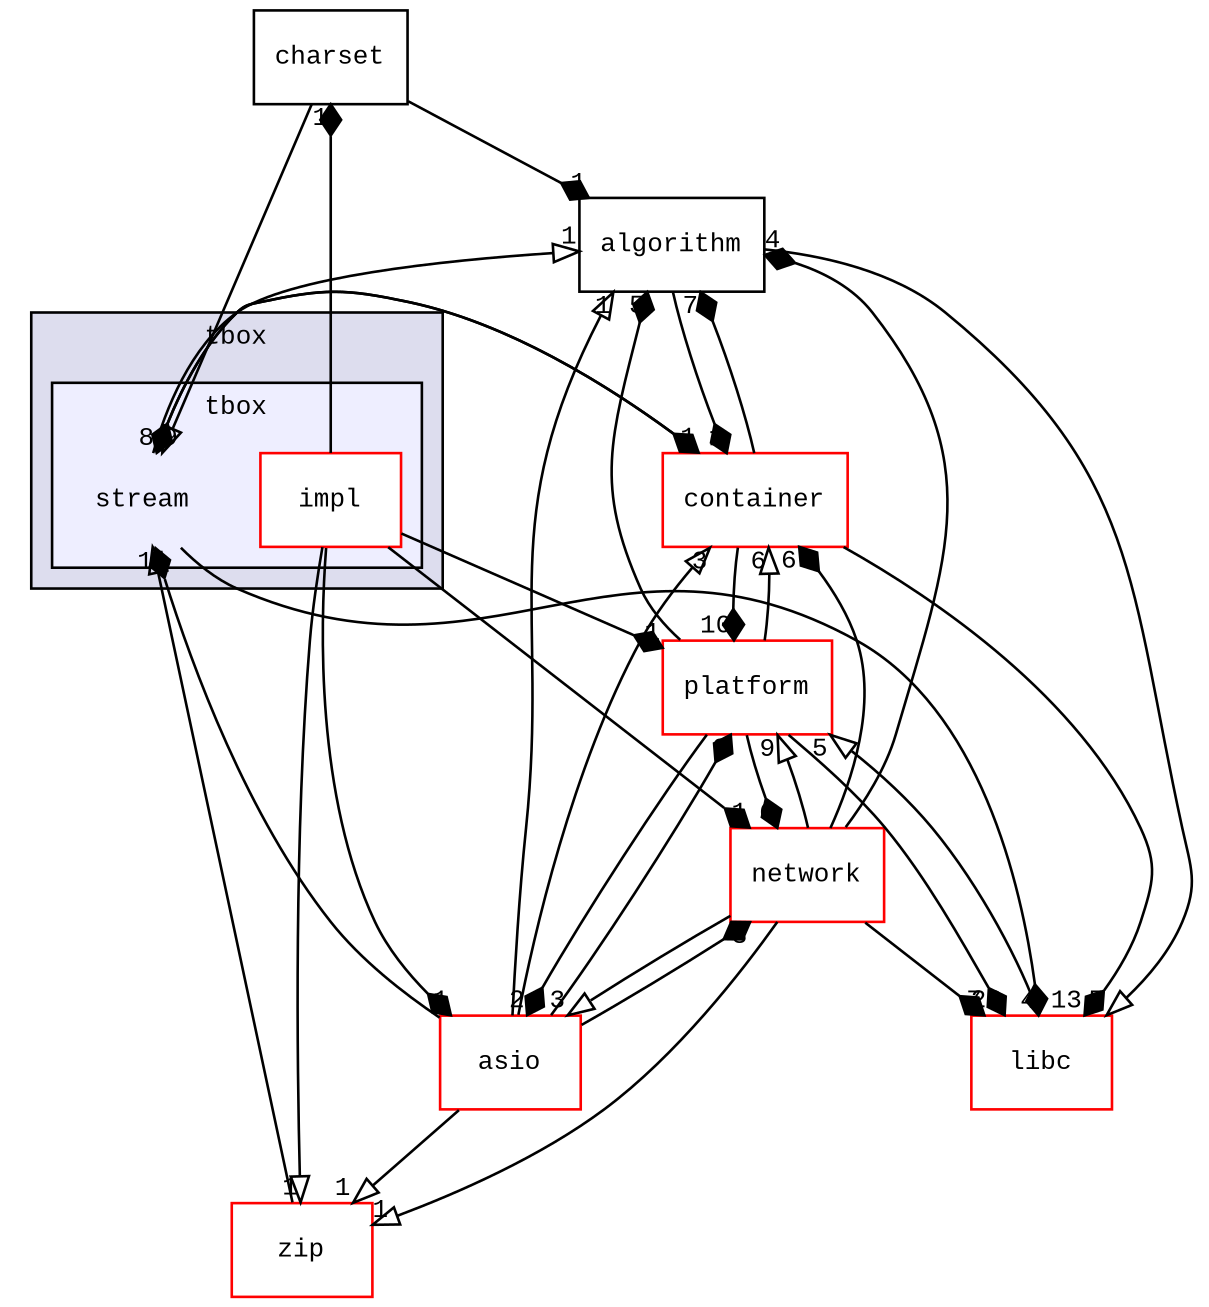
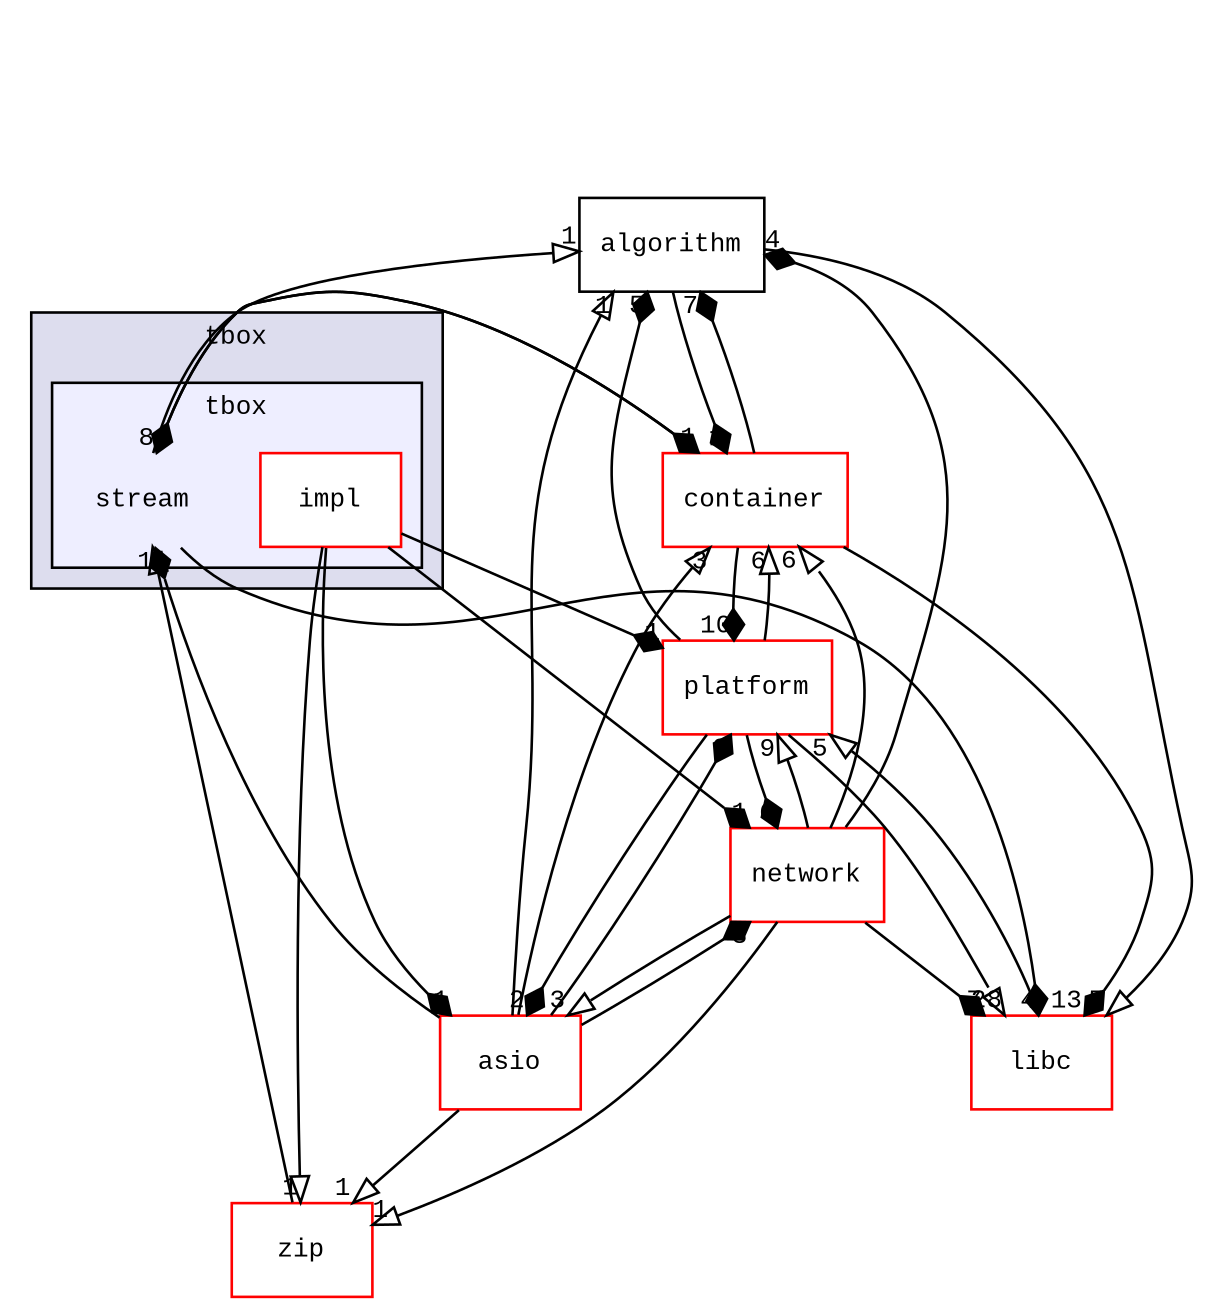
node "charset": removed
edge "network" -> "container": arrowhead diamond -> onormal
edge "platform" -> "libc": arrowhead diamond -> onormal
